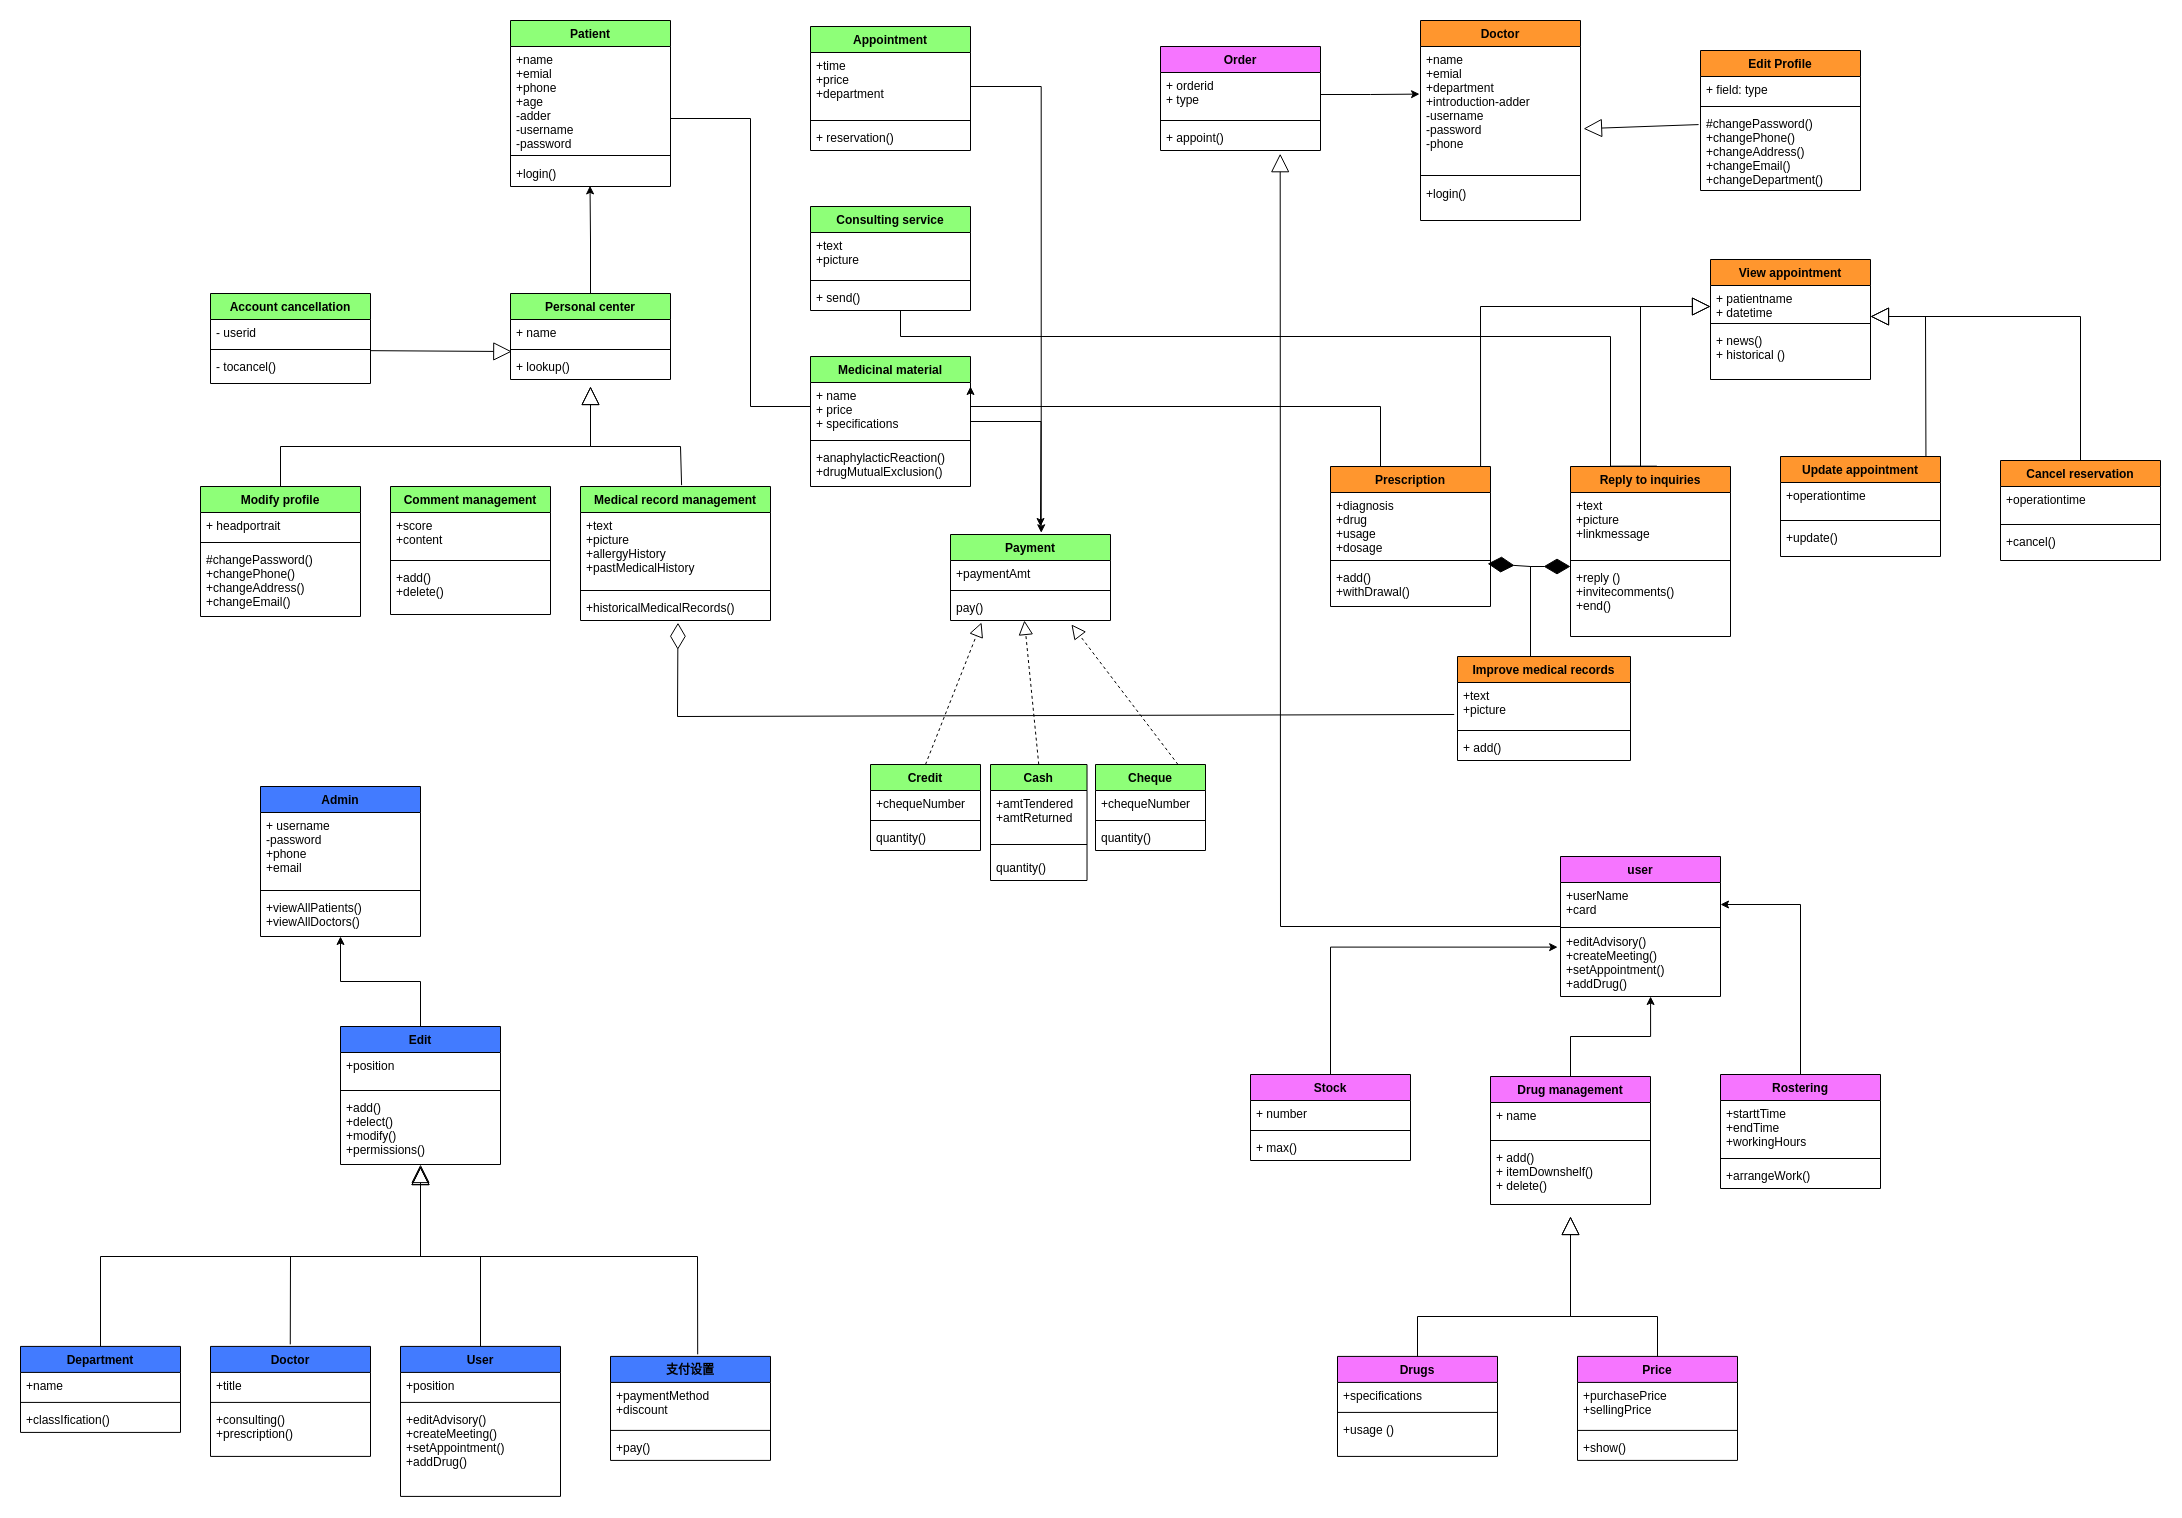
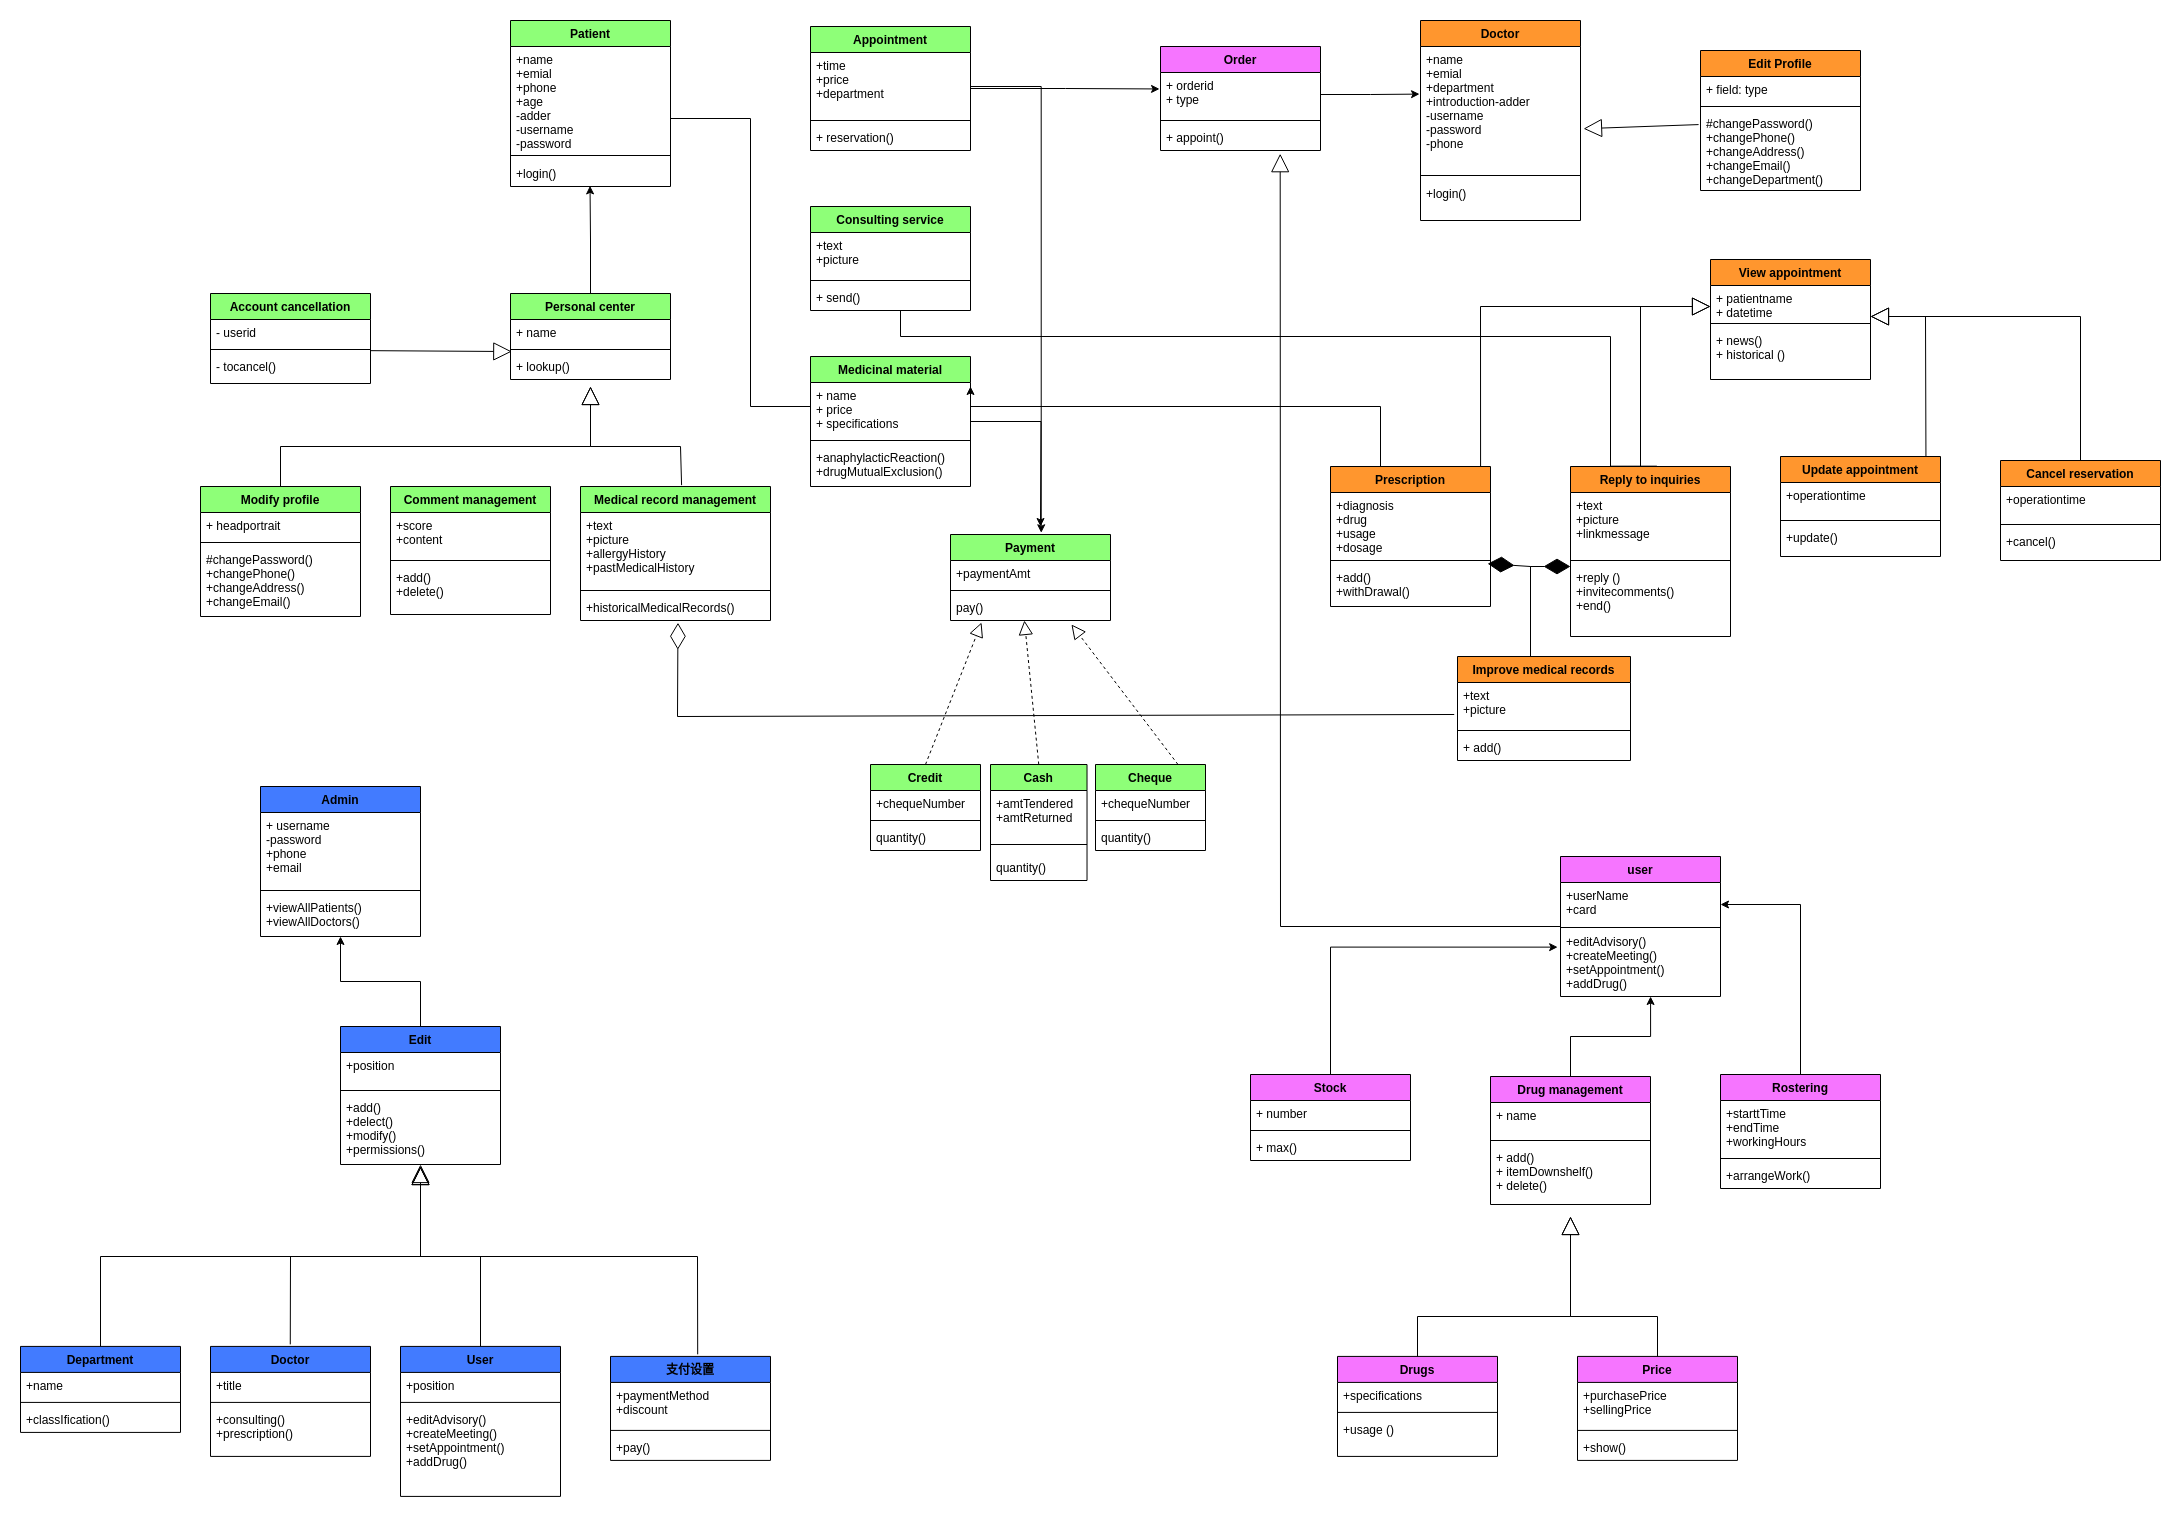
edge "Appointment" -> "+ orderid + type": added
